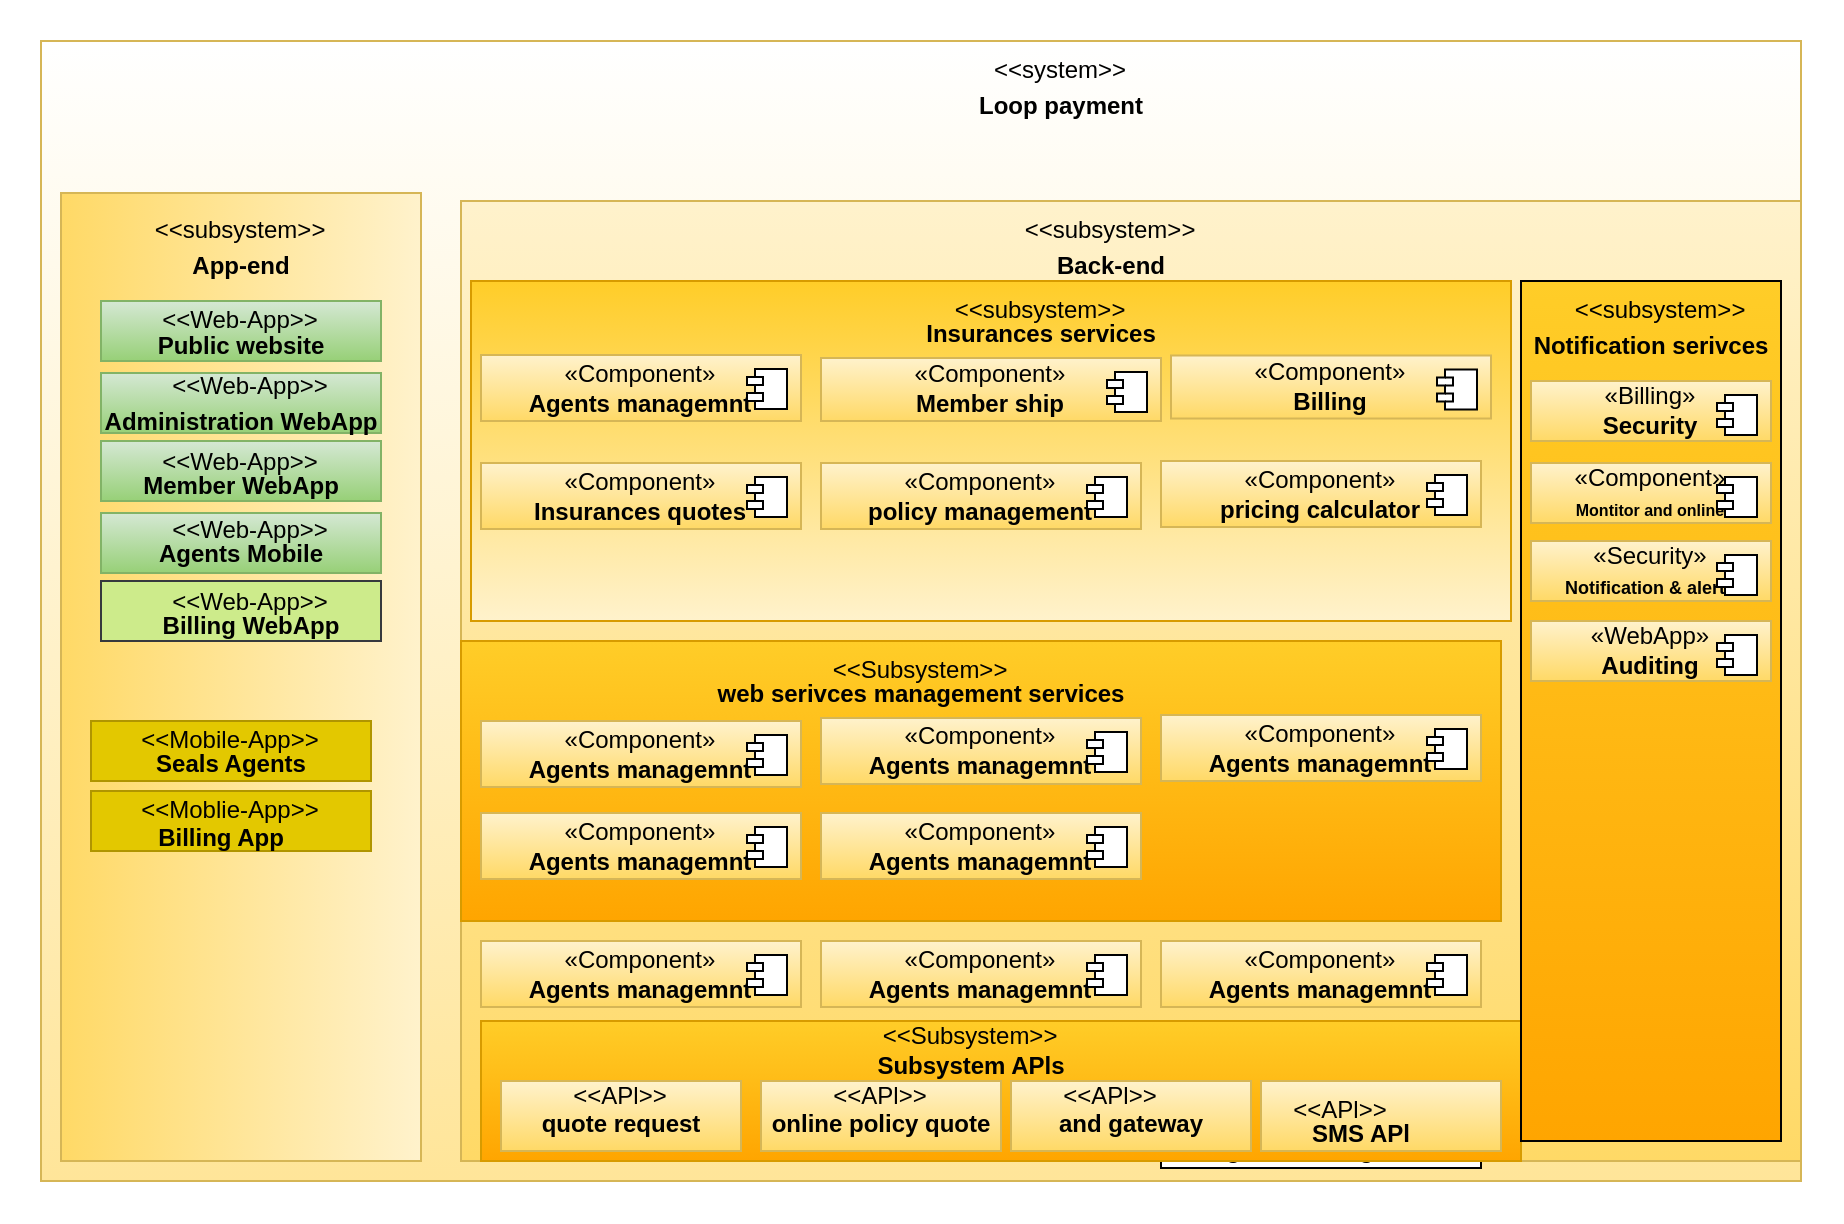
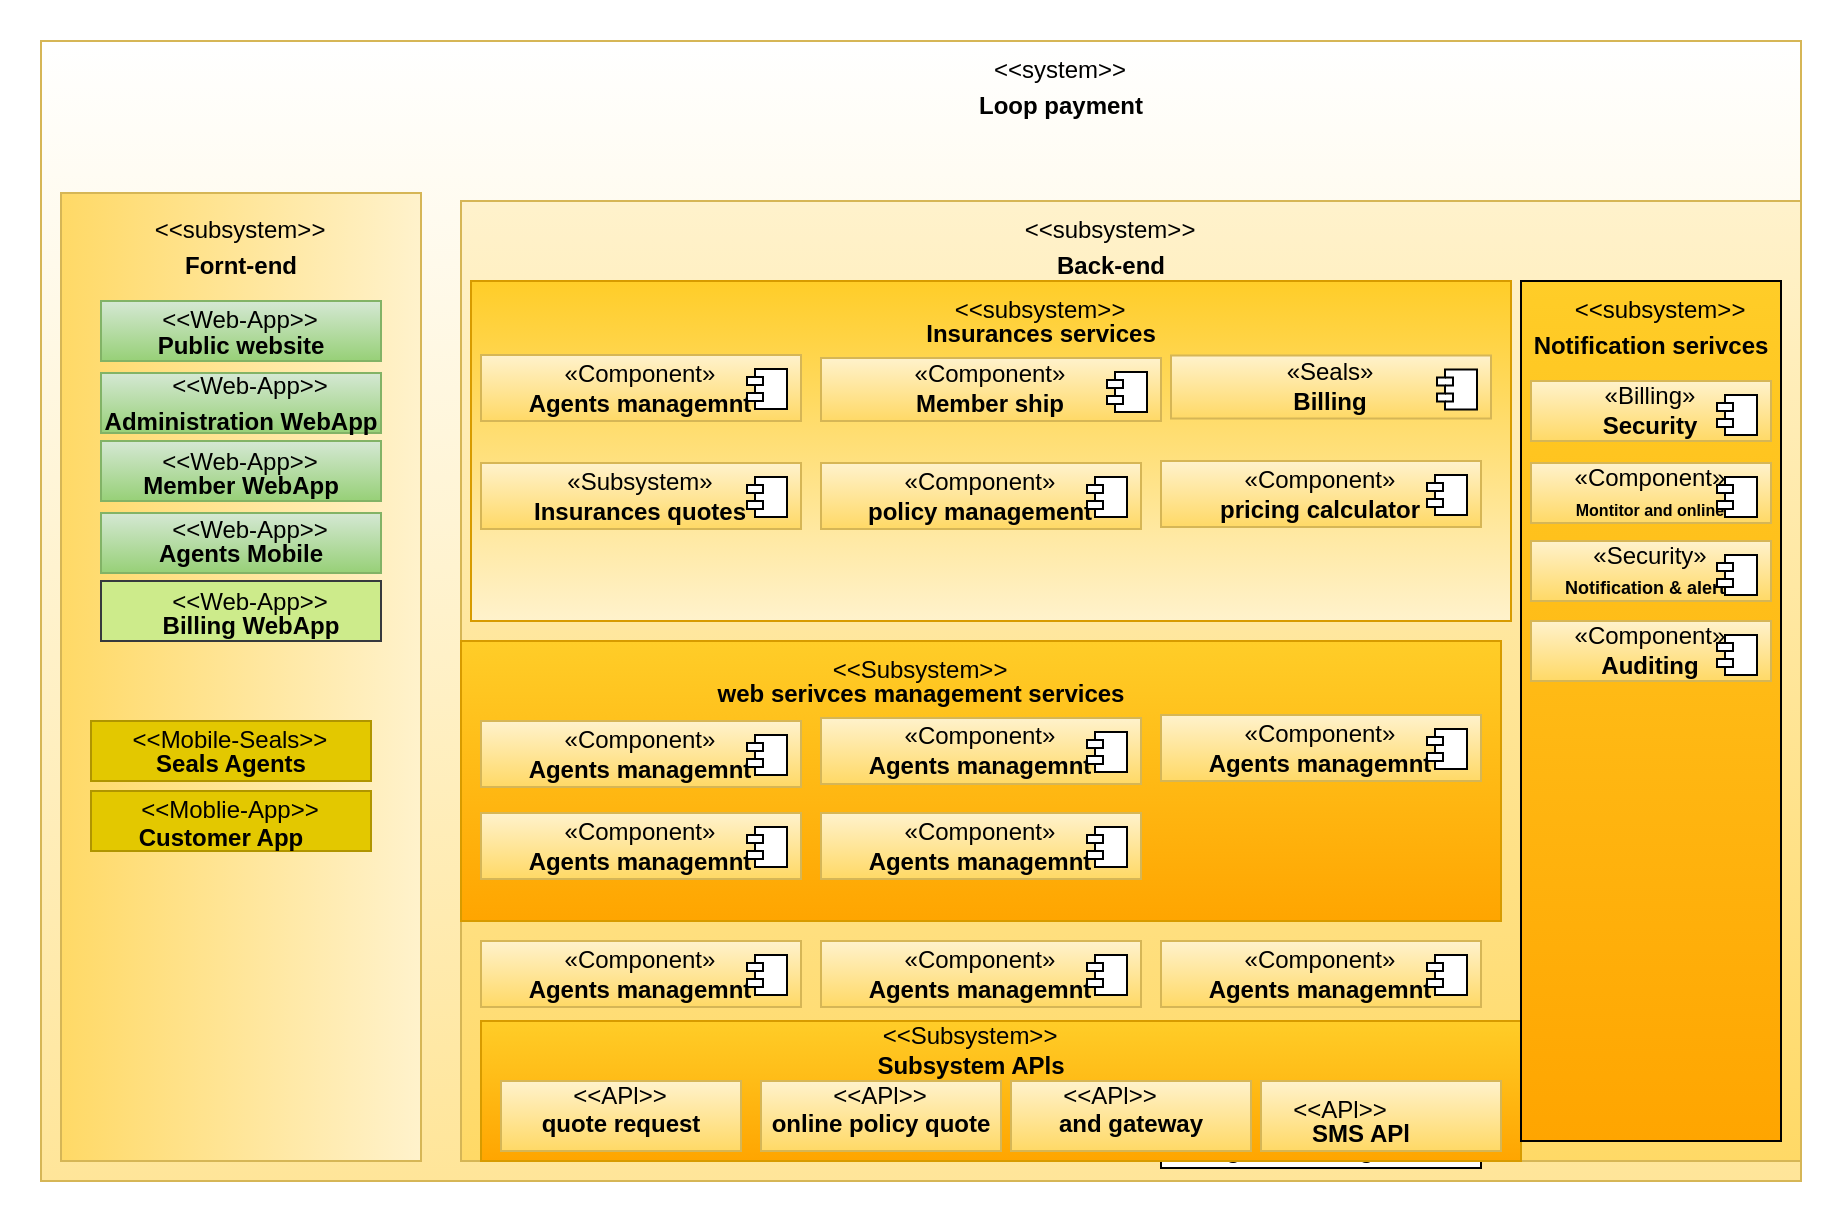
node "App-end": label "App-end" -> "Fornt-end"
node "«Component» Billing": label "«Component» Billing" -> "«Seals» Billing"
node "«Component» Insurances quotes": label "«Component» Insurances quotes" -> "«Subsystem» Insurances quotes"
node "«WebApp» Auditing": label "«WebApp» Auditing" -> "«Component» Auditing"
node "<<Mobile-App>>": label "<<Mobile-App>>" -> "<<Mobile-Seals>>"
node "Billing App": label "Billing App" -> "Customer App"
